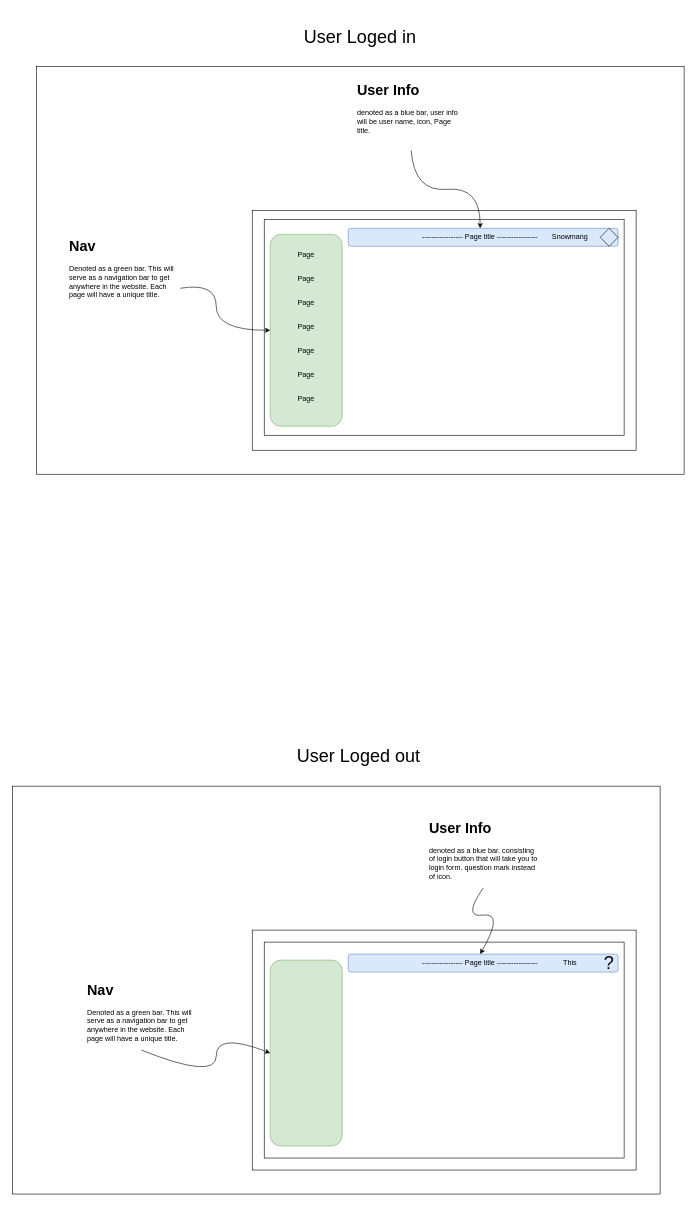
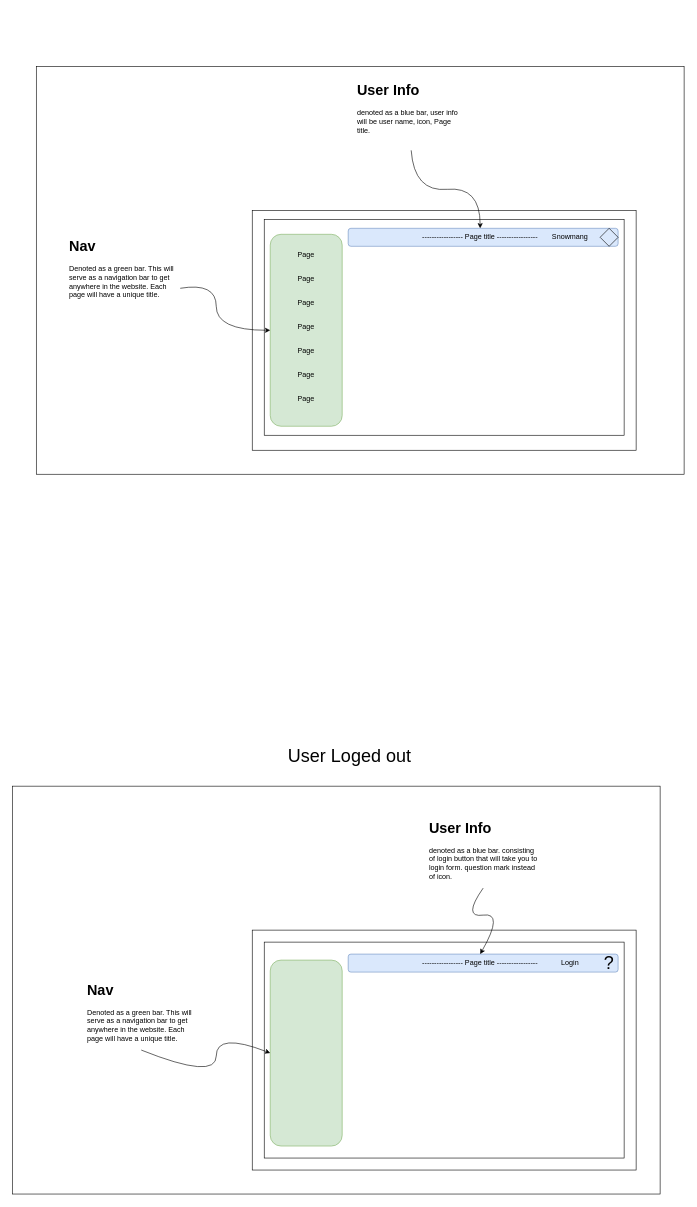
node "User Loged in": removed
node "User Loged out": moved (359, 756) -> (350, 756)
node "This": label "This" -> "Login"
